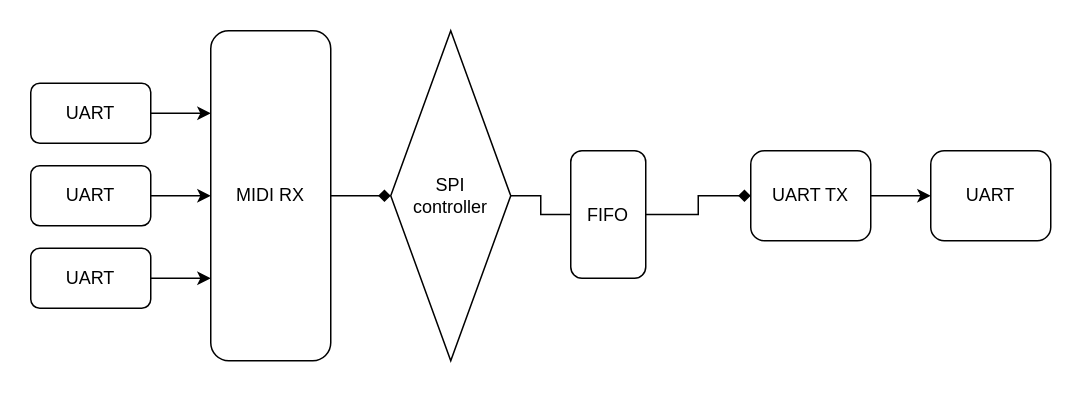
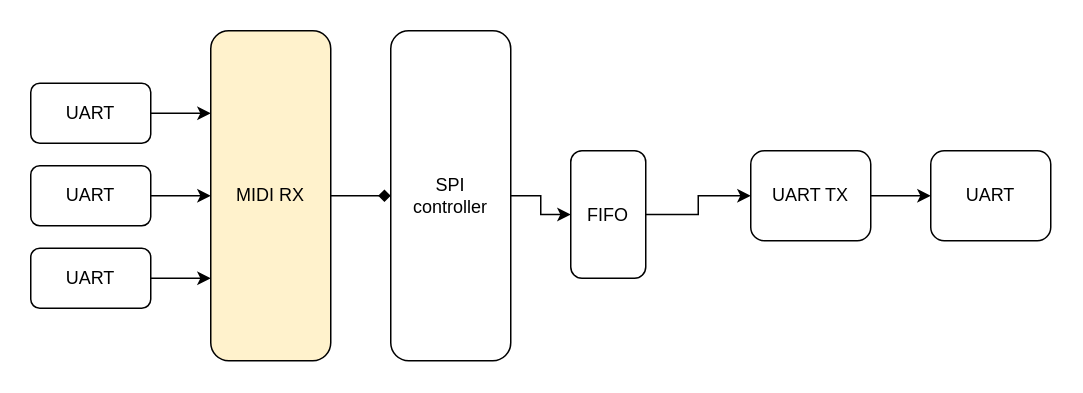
node "MIDI RX": fillcolor #ffffff -> #fff2cc
node "SPI controller": shape diamond -> rounded rectangle
edge "FIFO" -> "UART TX": arrowhead diamond -> classic
edge "SPI controller" -- "FIFO": arrowhead none -> classic
